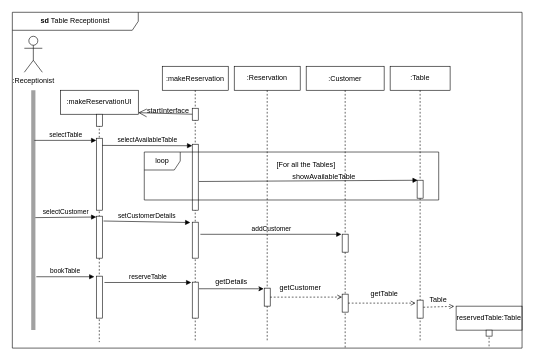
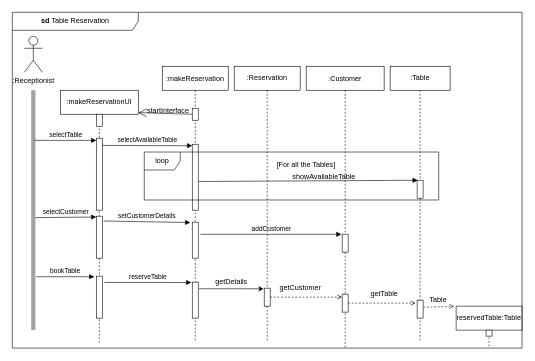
node "sd Table Receptionist": label "sd Table Receptionist" -> "sd Table Reservation"
